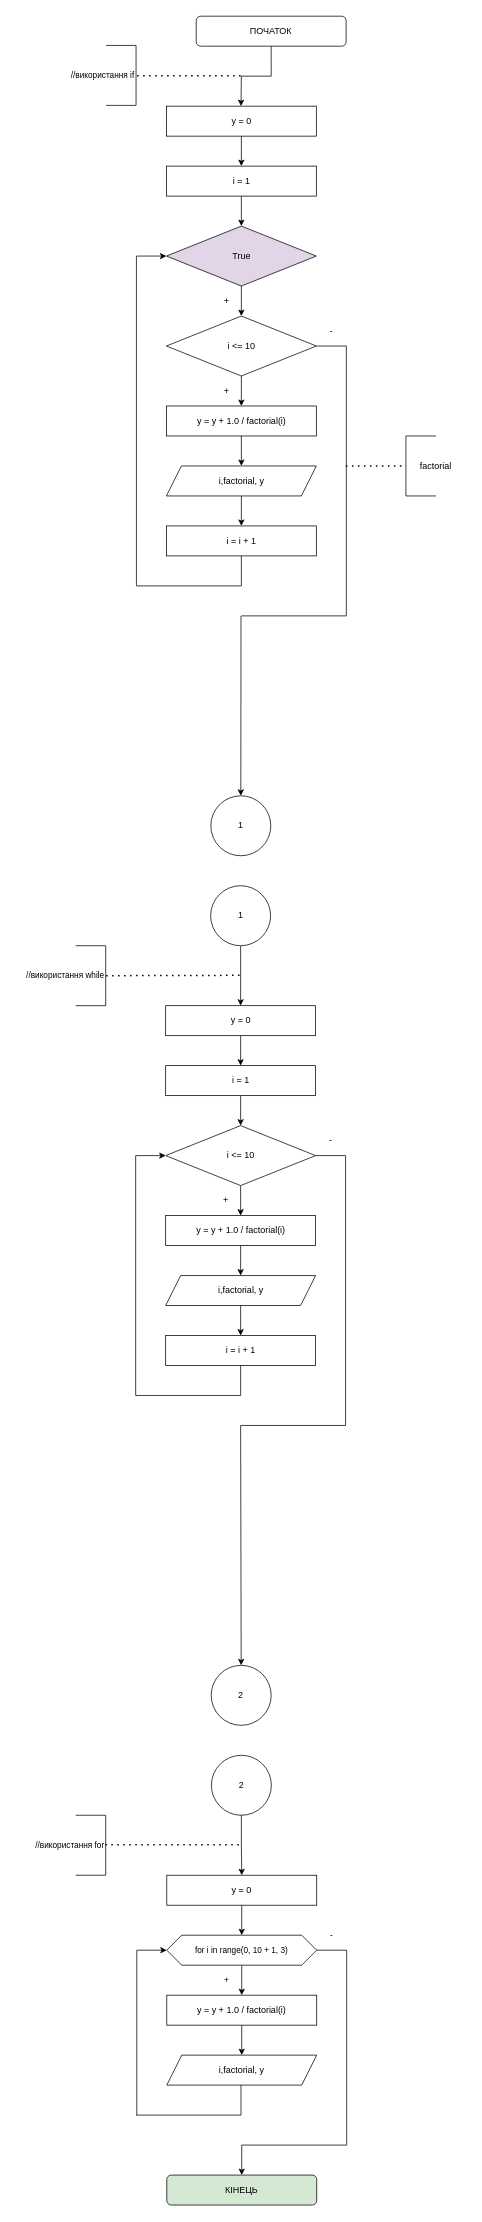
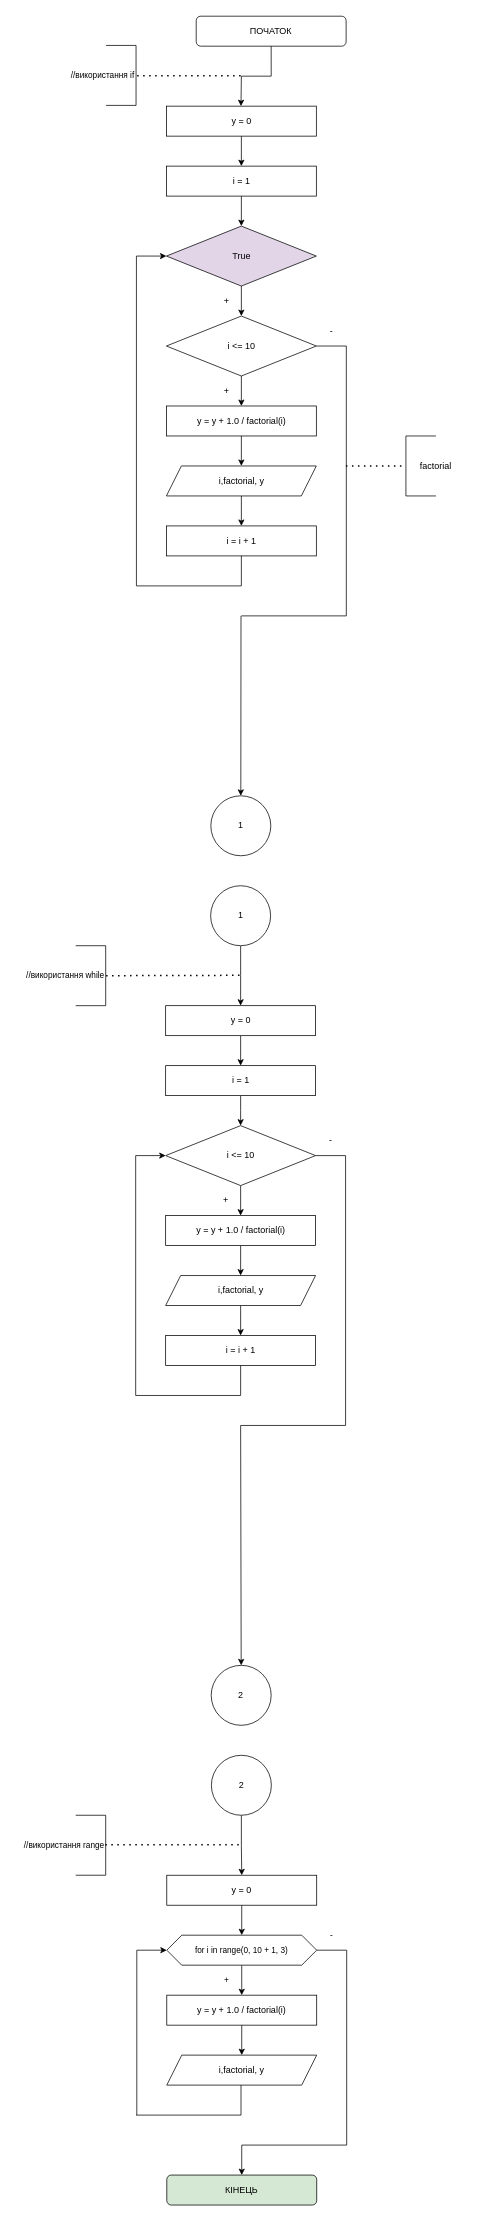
node "//використання for": label "//використання for" -> "//використання range"
